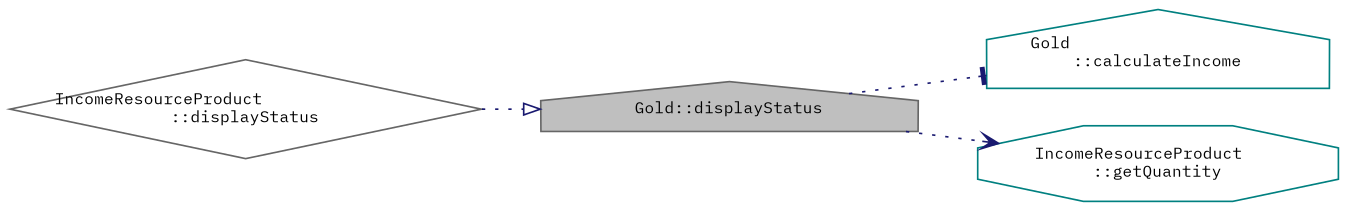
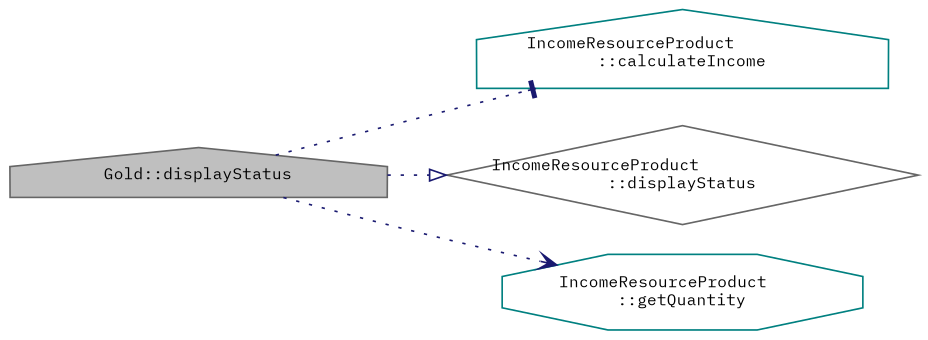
node "Gold ::calculateIncome": label "Gold ::calculateIncome" -> "IncomeResourceProduct ::calculateIncome"
edge "IncomeResourceProduct ::displayStatus" -> "Gold::displayStatus": reversed
